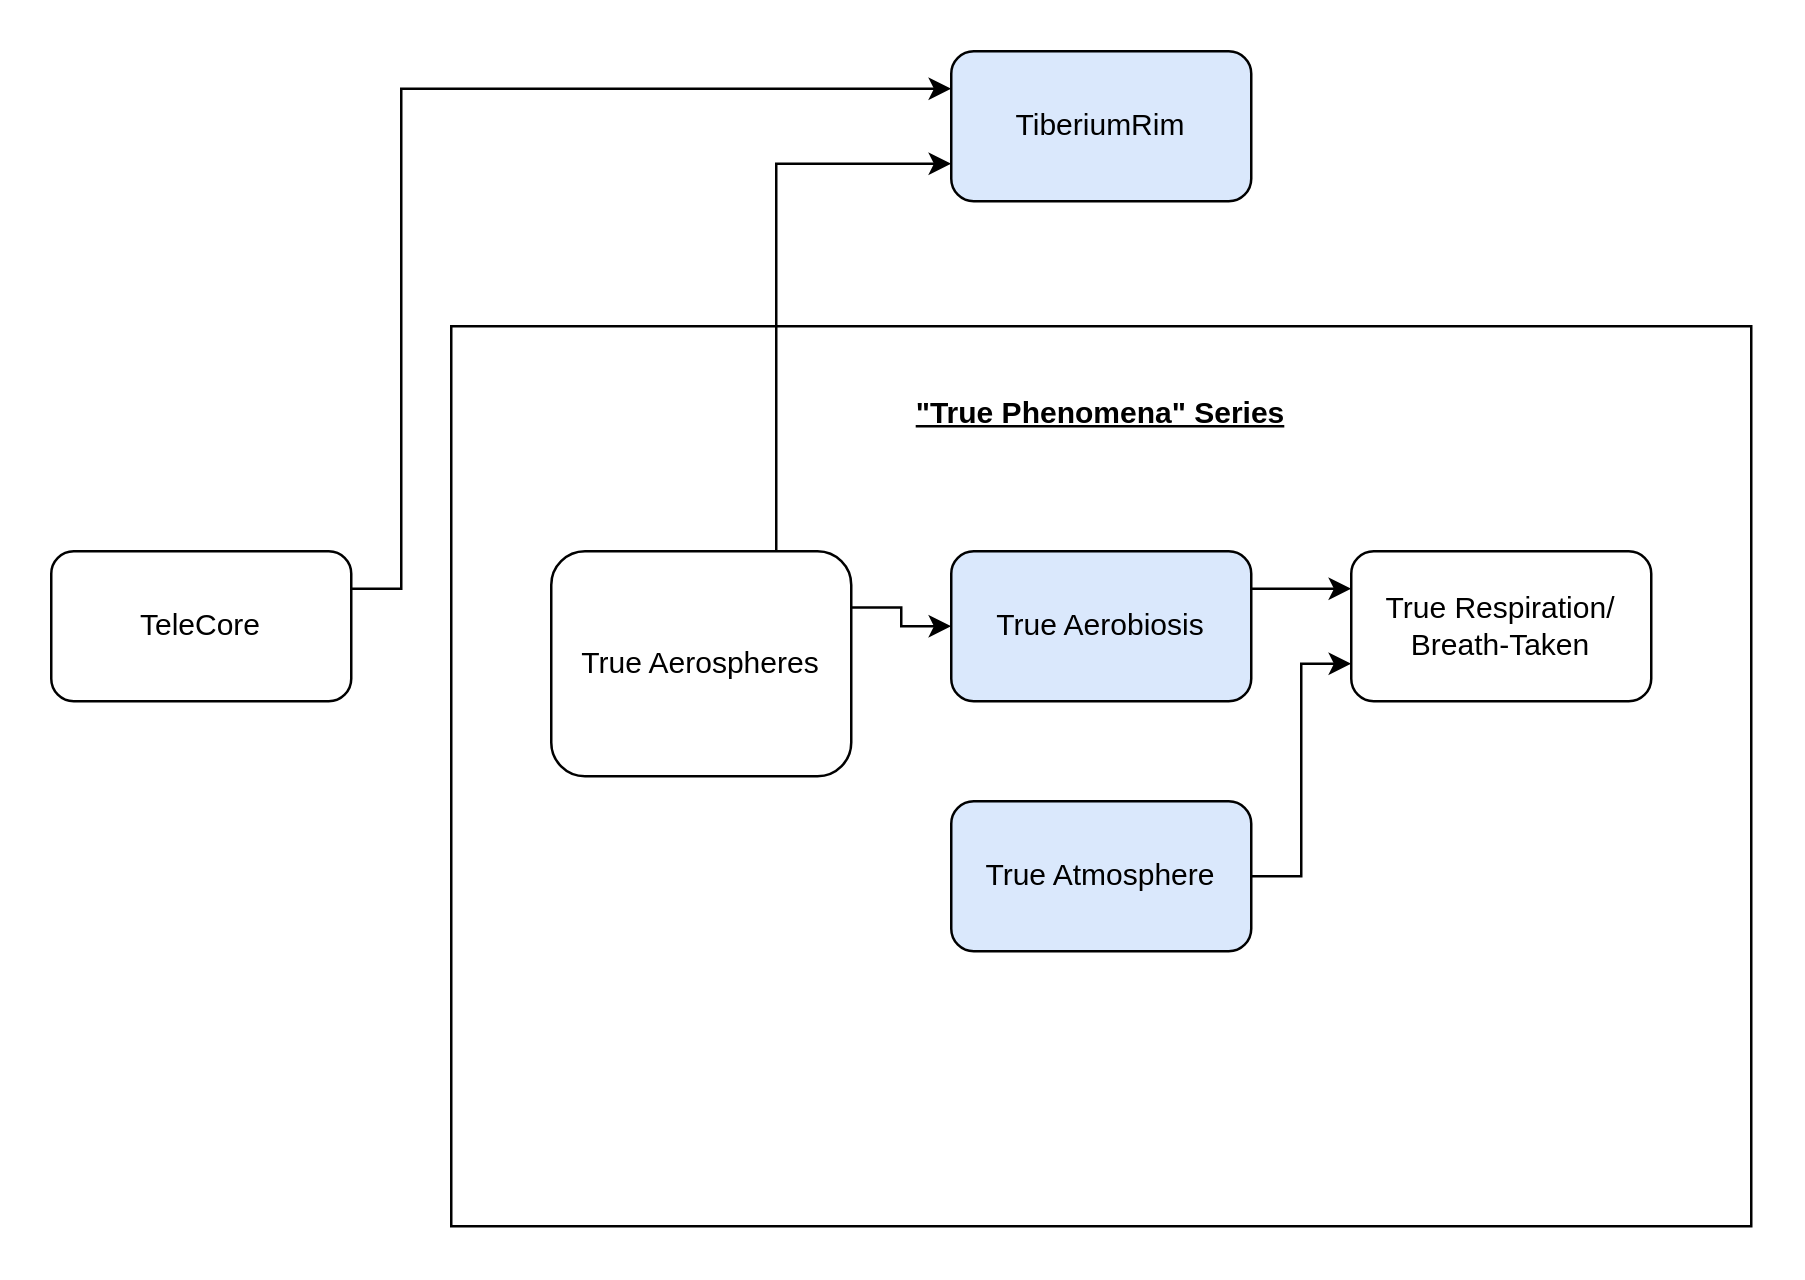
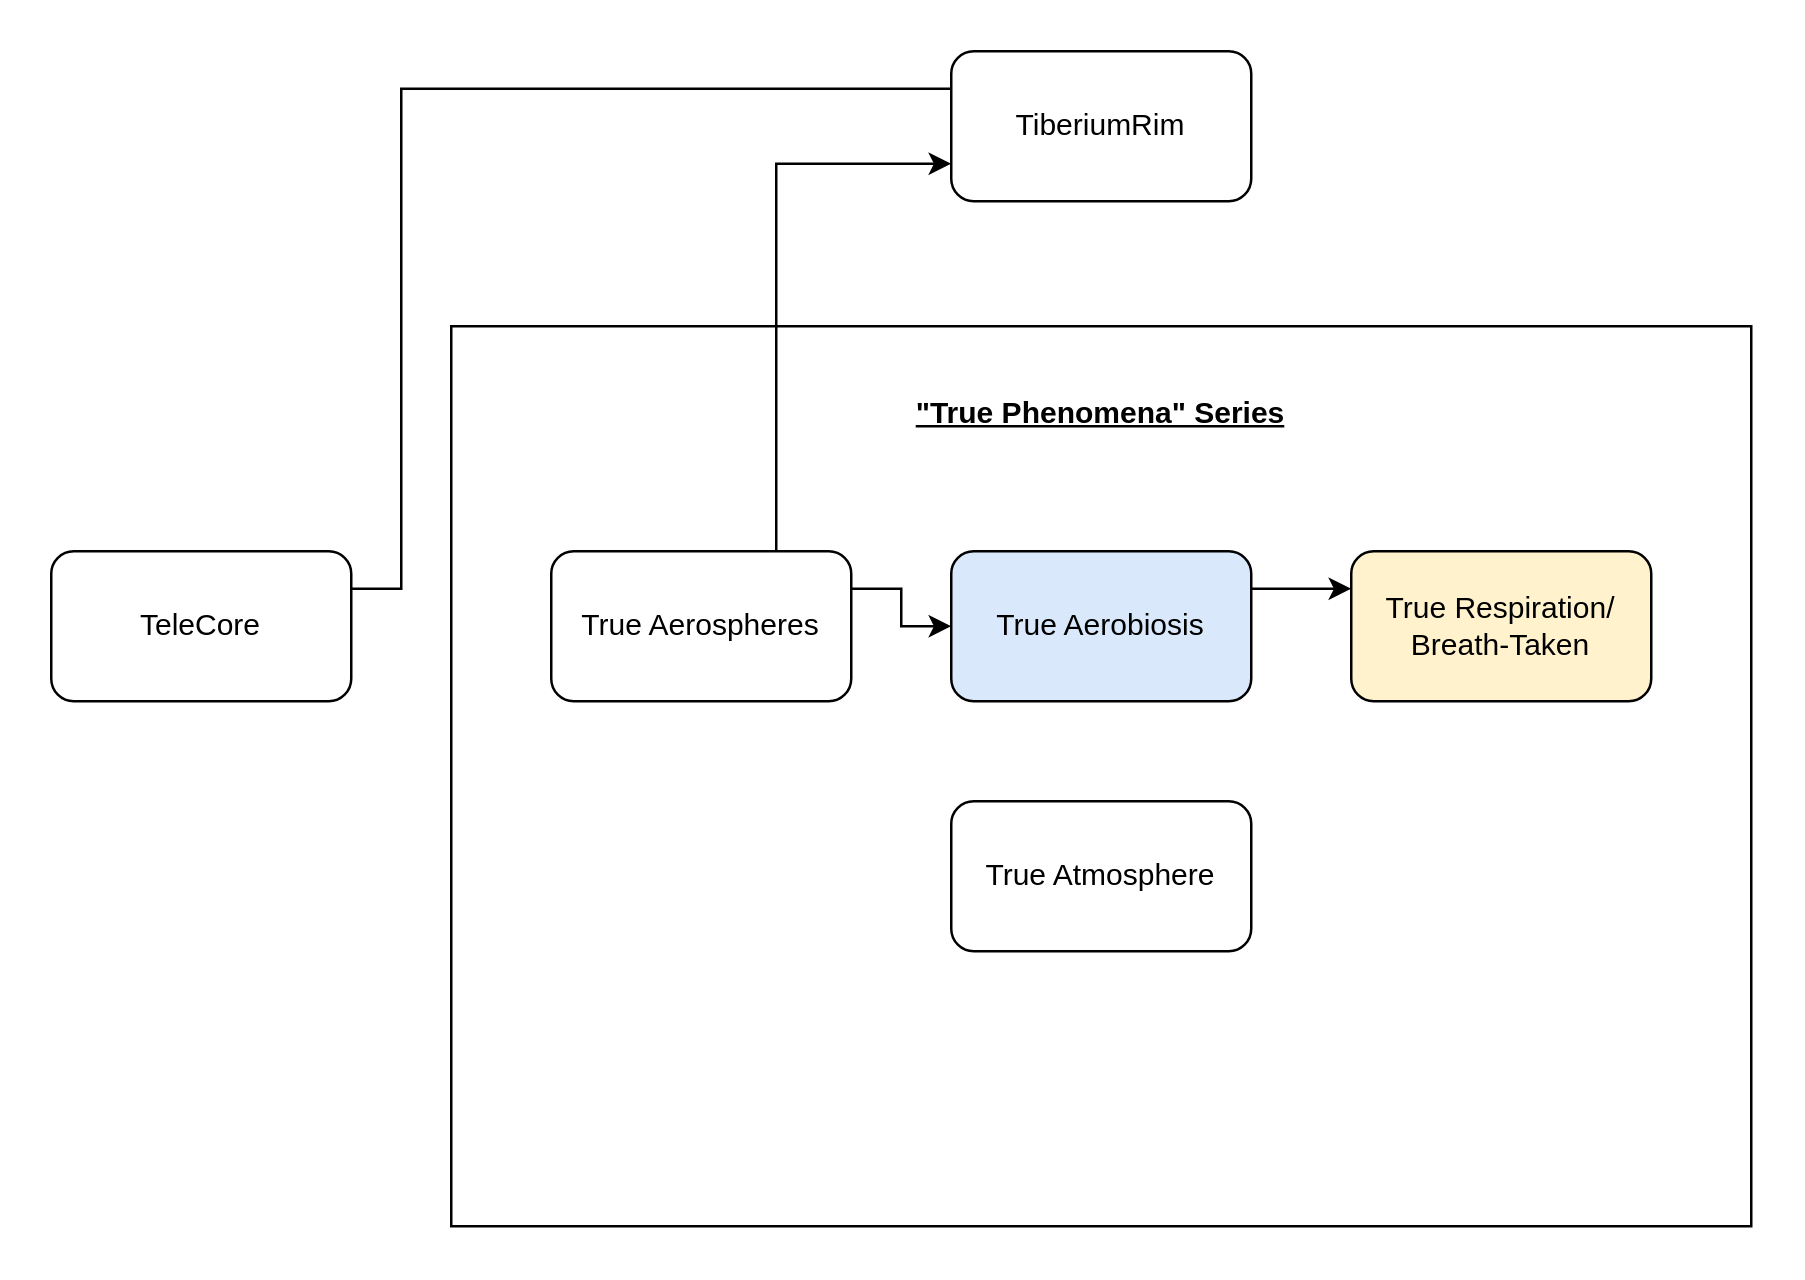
edge "TeleCore" -> "TiberiumRim": arrowhead classic -> none
node "TiberiumRim": fillcolor #dae8fc -> #ffffff
node "True Respiration/ Breath-Taken": fillcolor #ffffff -> #fff2cc
node "True Aerospheres": size 300x225 -> 300x150
edge "True Atmosphere" -> "True Respiration/ Breath-Taken": removed
node "True Atmosphere": fillcolor #dae8fc -> #ffffff
